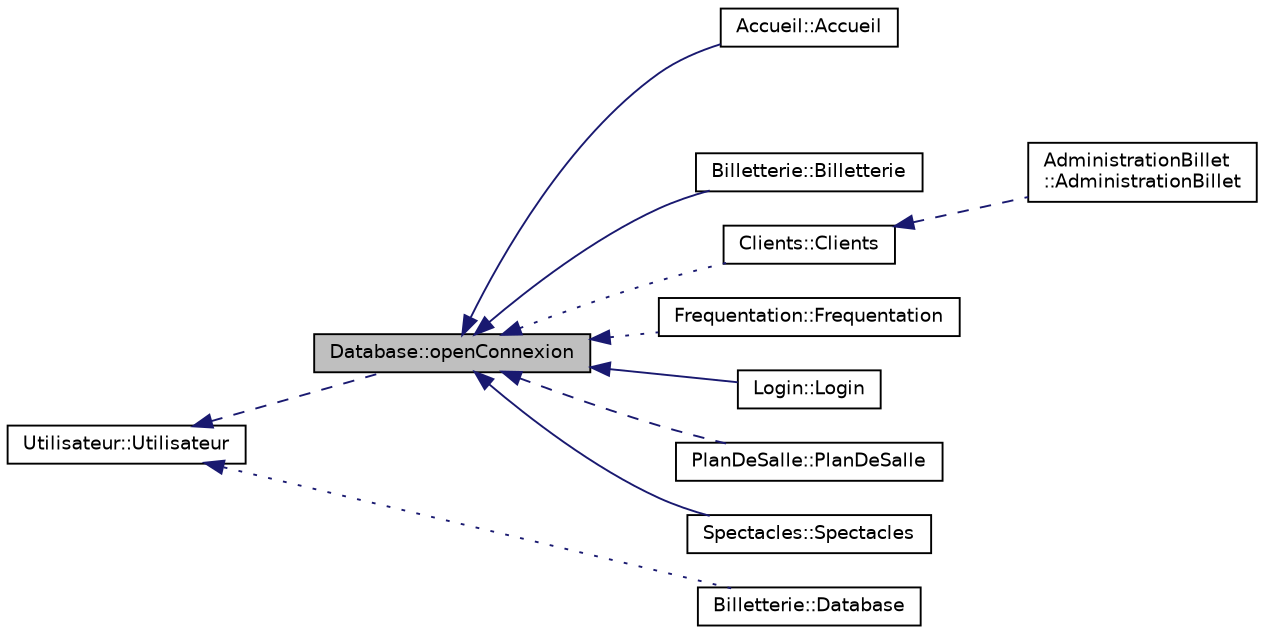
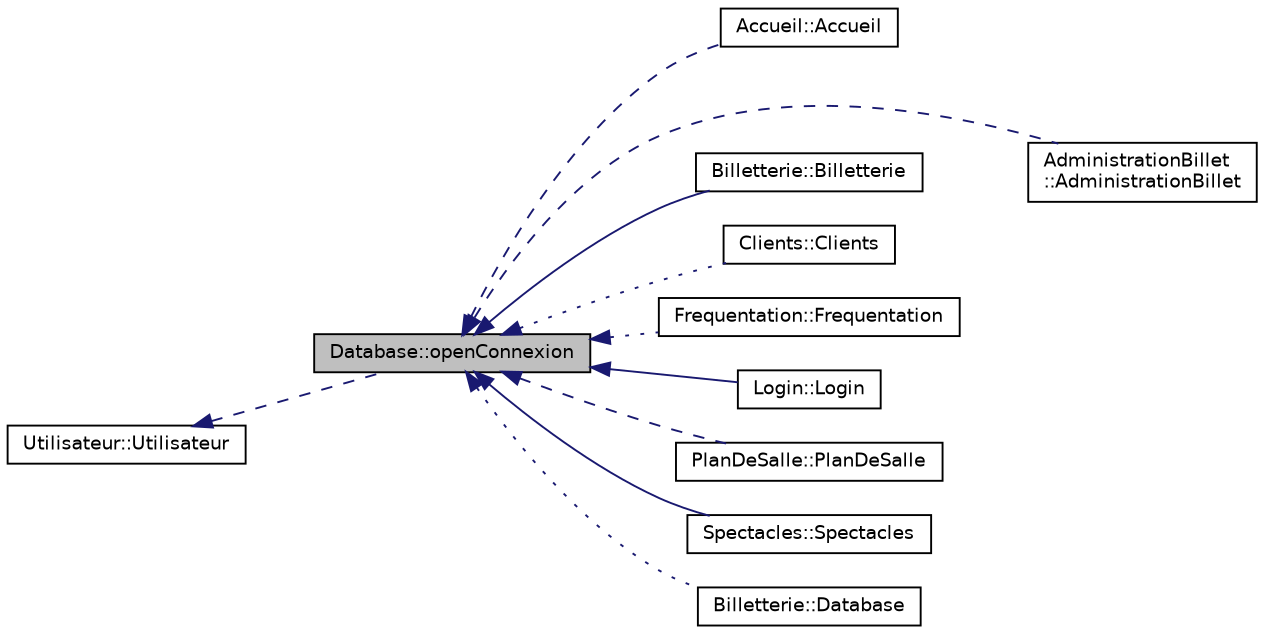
edge "Accueil::Accueil" -> "Database::openConnexion": style solid -> dashed
edge "AdministrationBillet ::AdministrationBillet" -> "Clients::Clients": now "AdministrationBillet ::AdministrationBillet" -> "Database::openConnexion"
edge "Billetterie::Database" -> "Utilisateur::Utilisateur": now "Billetterie::Database" -> "Database::openConnexion"
